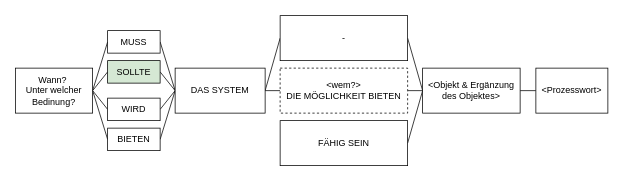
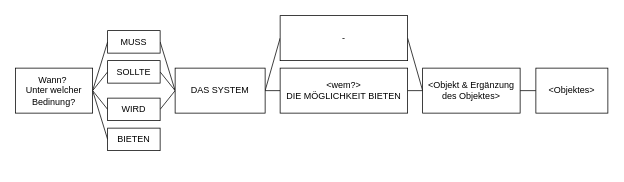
node "SOLLTE": fillcolor #d5e8d4 -> #ffffff
node "<wem?> DIE MÖGLICHKEIT BIETEN": style dashed -> solid
node "<Prozesswort>": label "<Prozesswort>" -> "<Objektes>"
edge "DAS SYSTEM" -- "BIETEN": removed
edge "<Objekt & Ergänzung des Objektes>" -- "FÄHIG SEIN": removed
node "FÄHIG SEIN": removed
